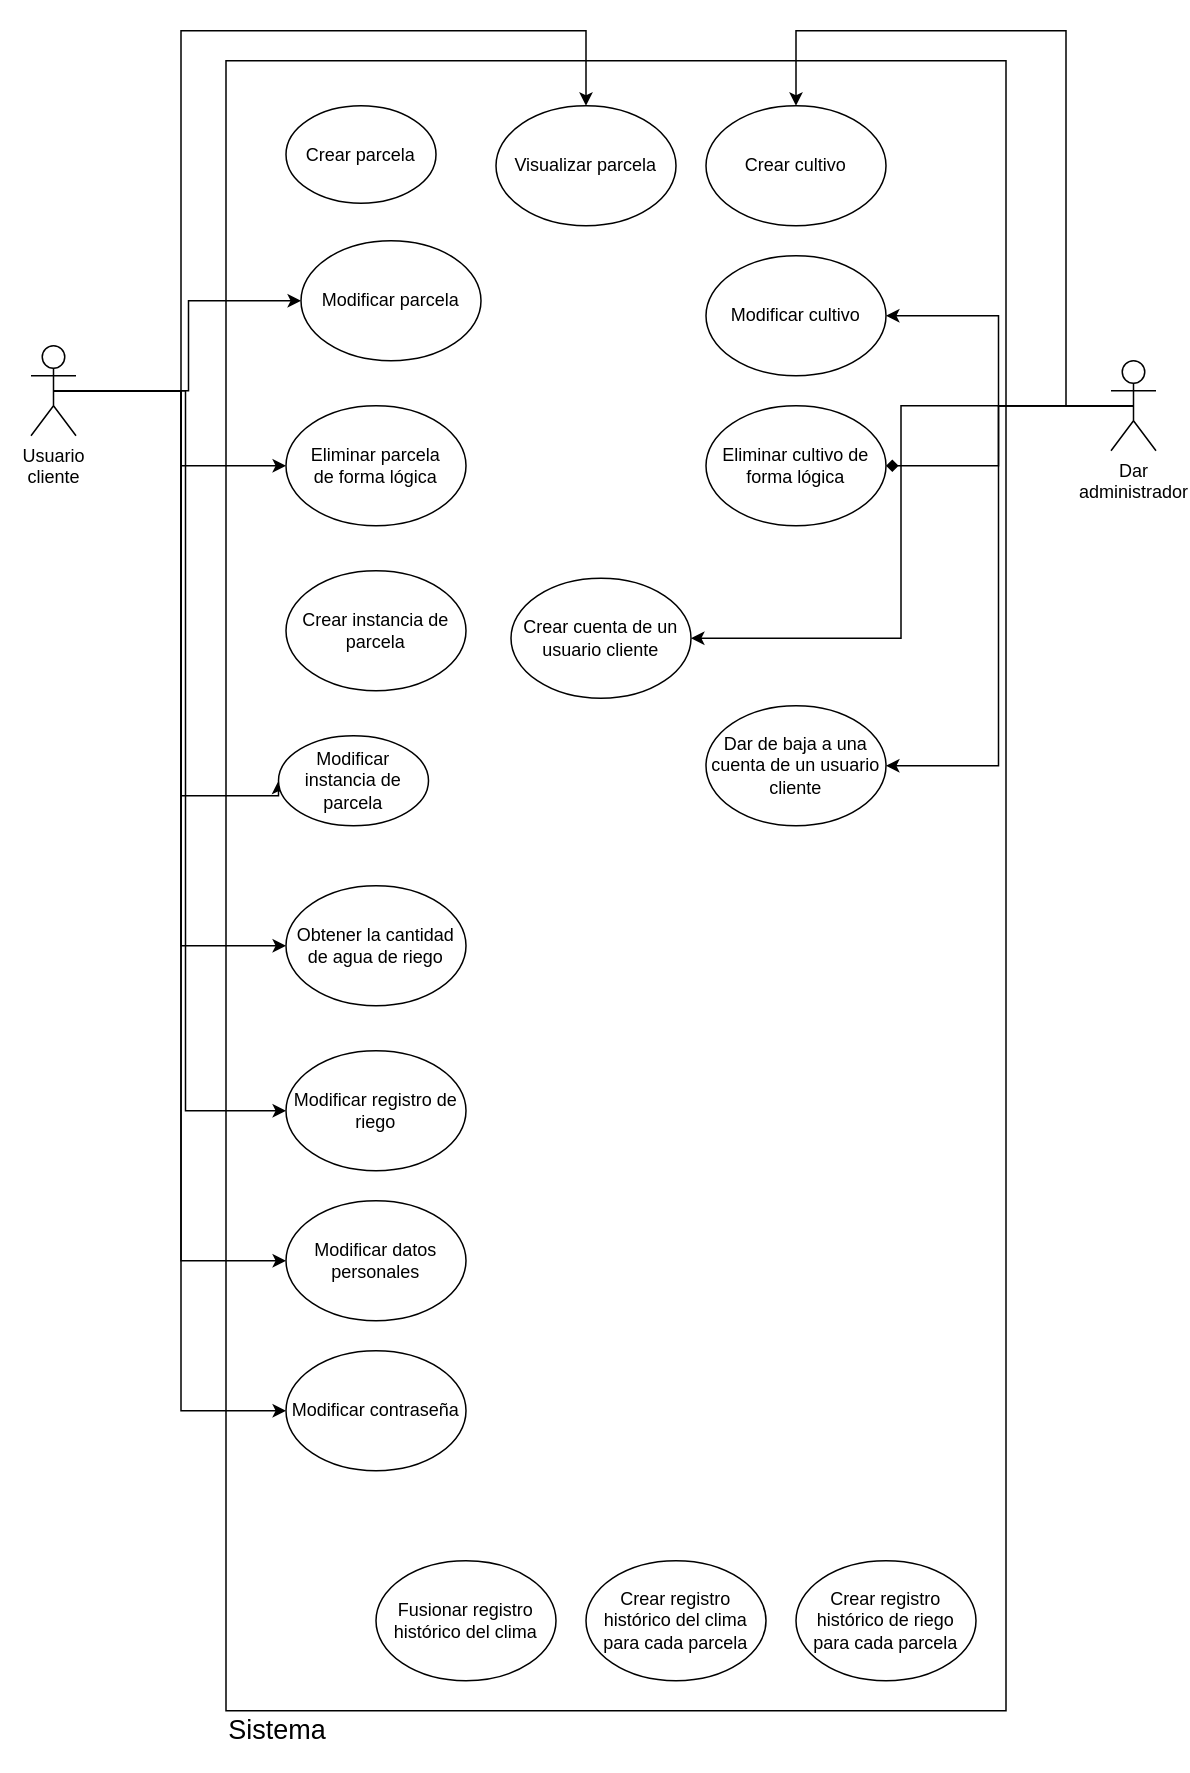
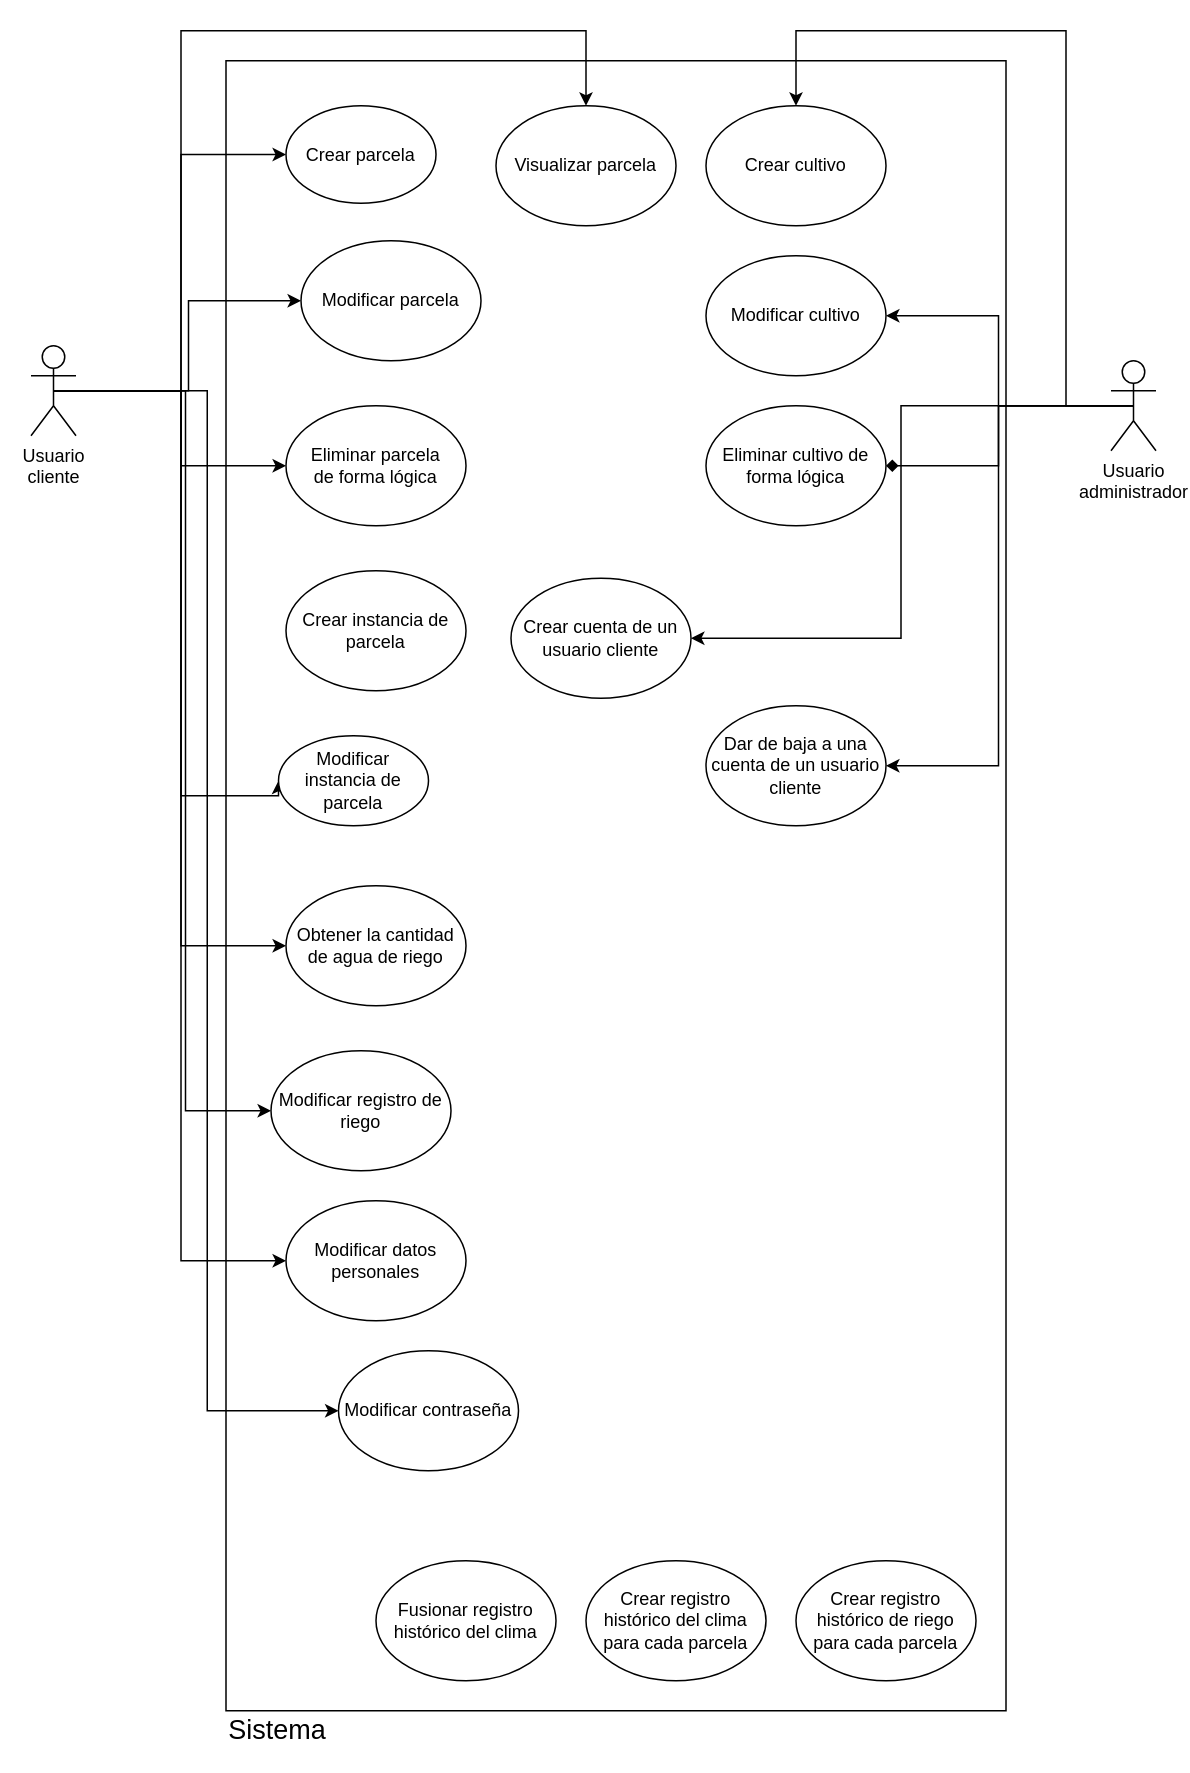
edge "Usuario cliente" -> "Crear parcela": added
node "Dar administrador": label "Dar administrador" -> "Usuario administrador"
node "Modificar registro de riego": moved (376, 1111) -> (361, 1111)
node "Modificar contraseña": moved (376, 1411) -> (428, 1411)
